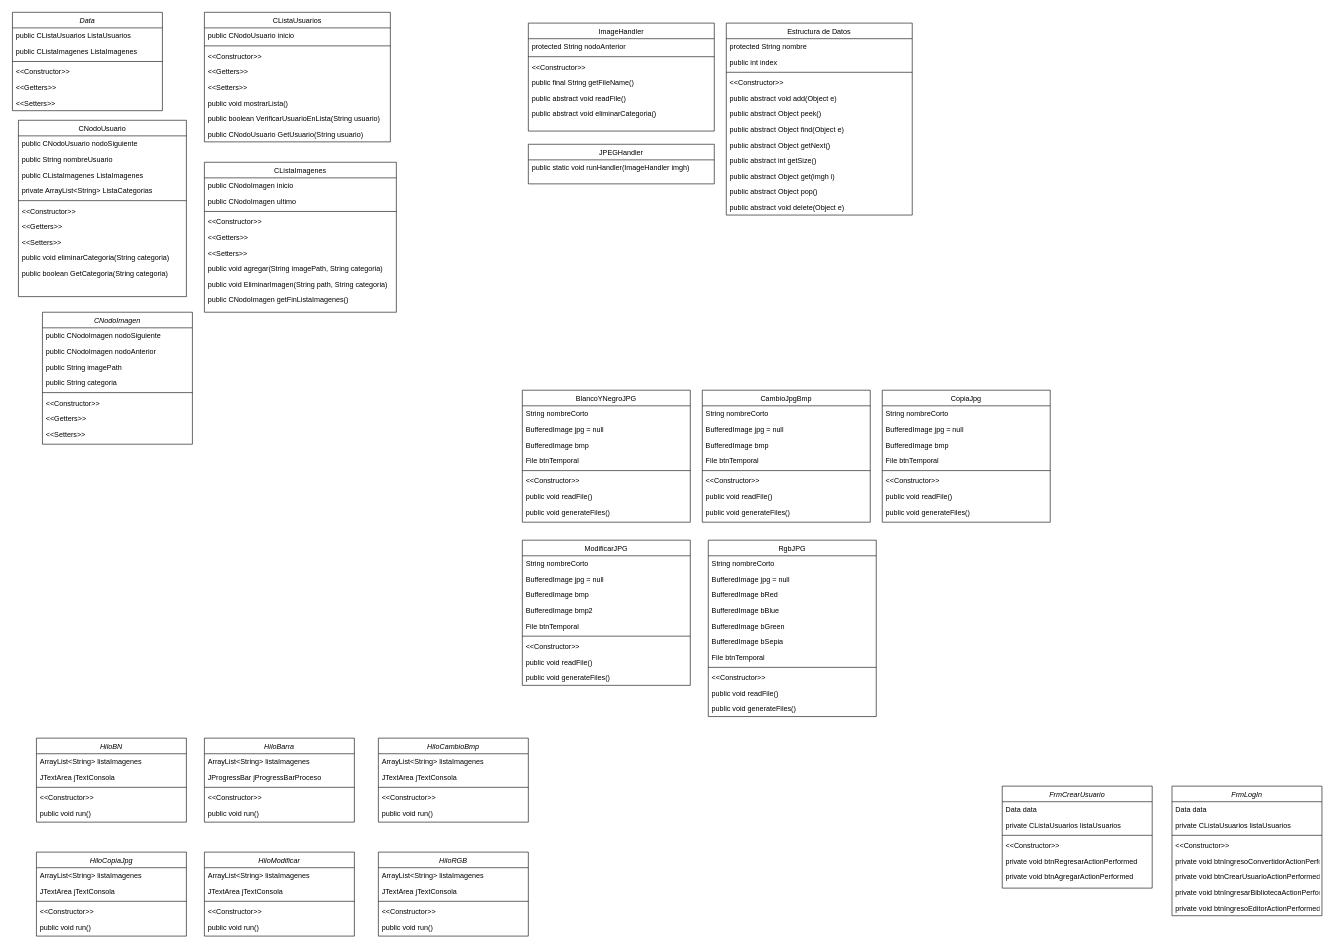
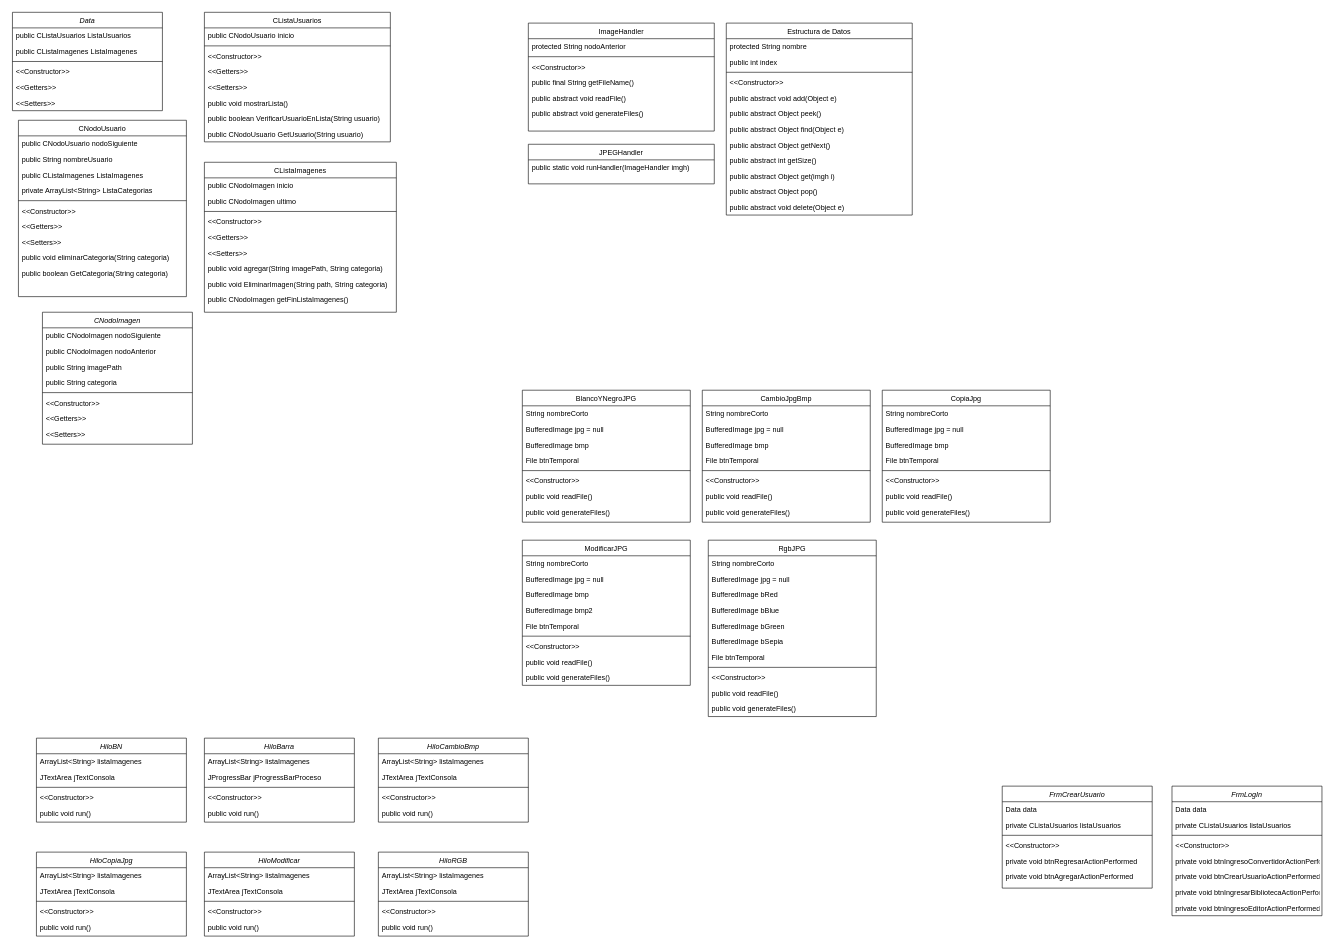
node "public abstract void eliminarCategoria()": label "public abstract void eliminarCategoria()" -> "public abstract void generateFiles()"
